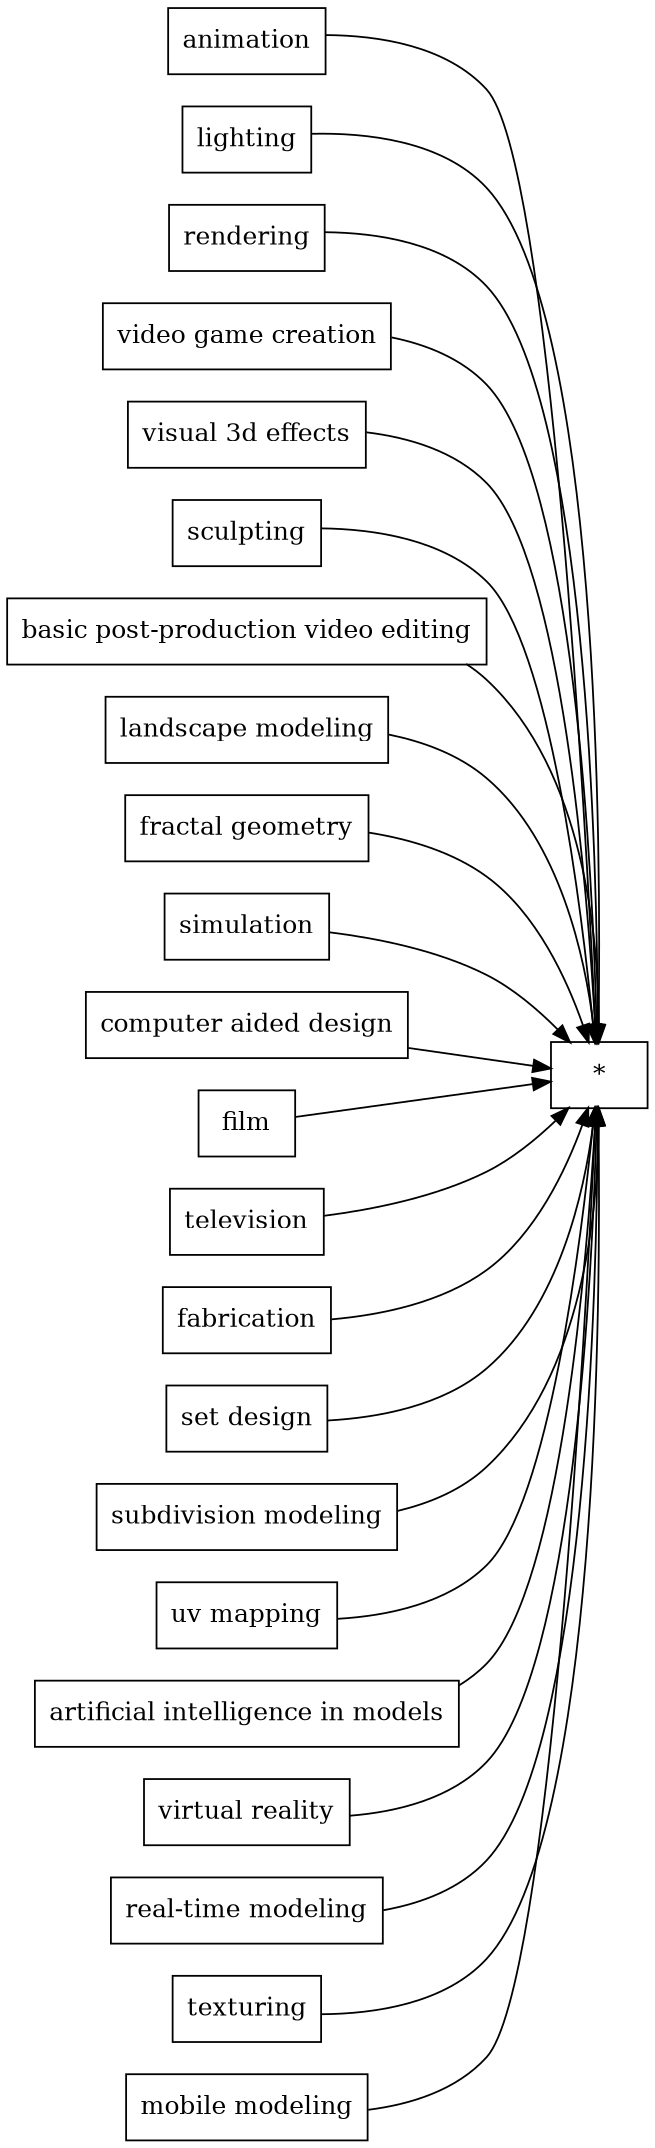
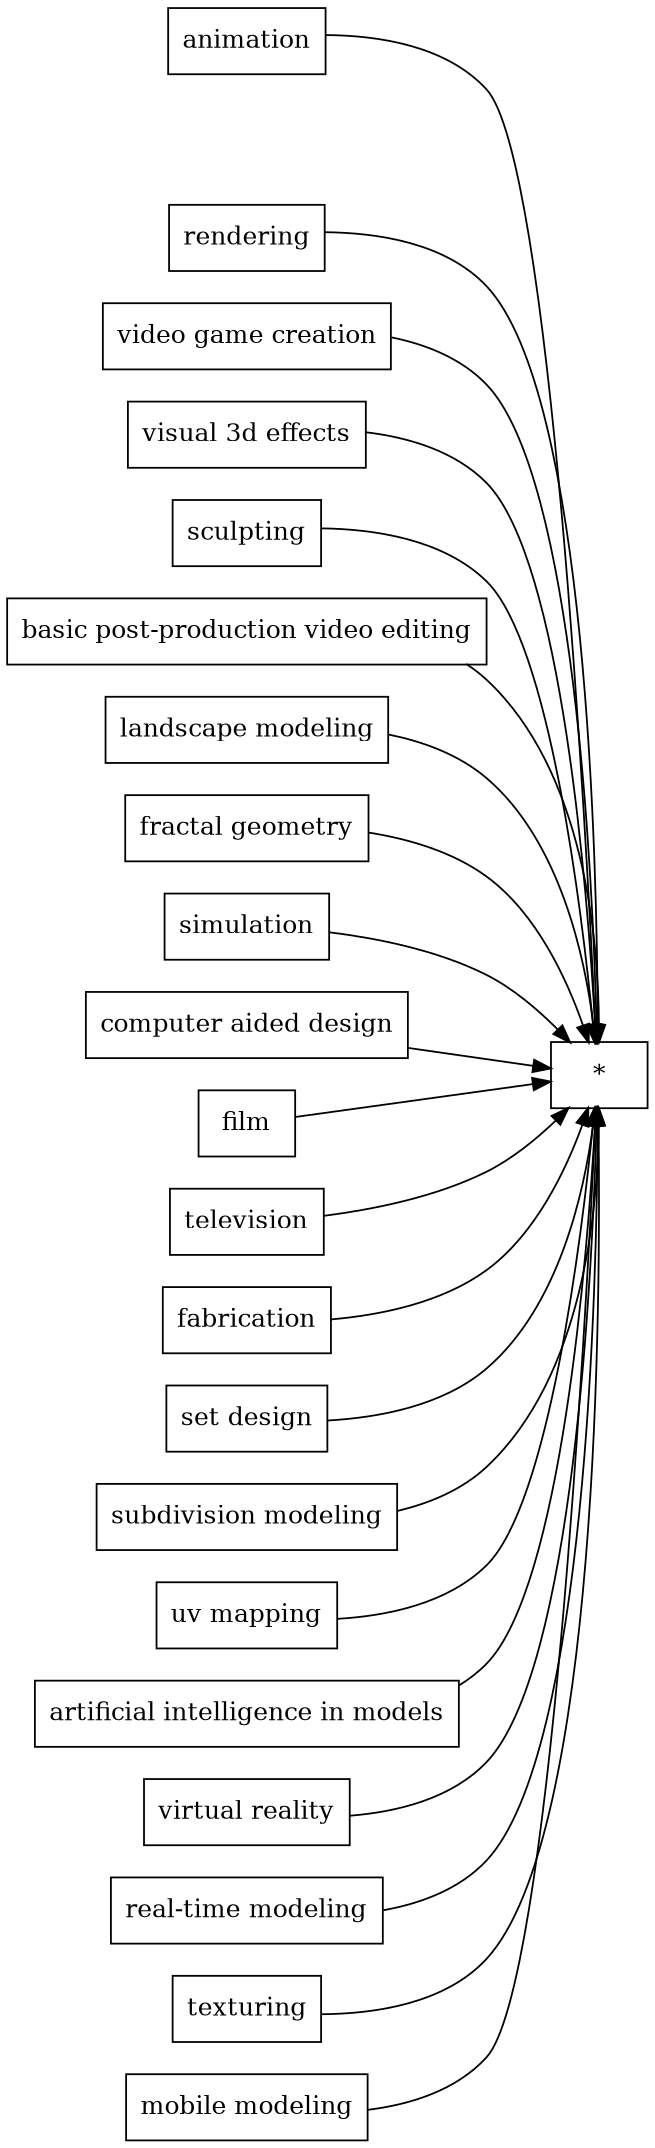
node "lighting": removed
